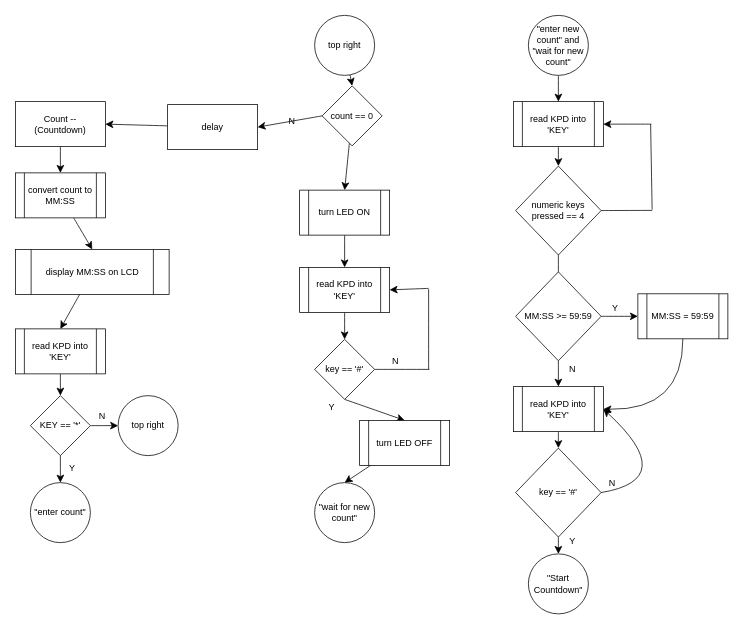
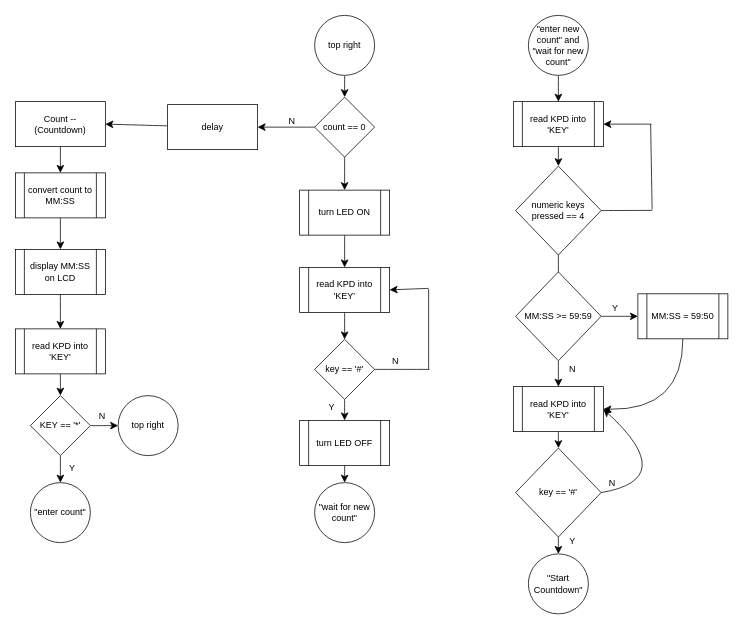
node "count == 0": moved (352, 116) -> (345, 127)
node "display MM:SS on LCD": size 154x45 -> 90x45
node "MM:SS = 59:59": label "MM:SS = 59:59" -> "MM:SS = 59:50"
node "turn LED OFF": moved (405, 443) -> (345, 443)
